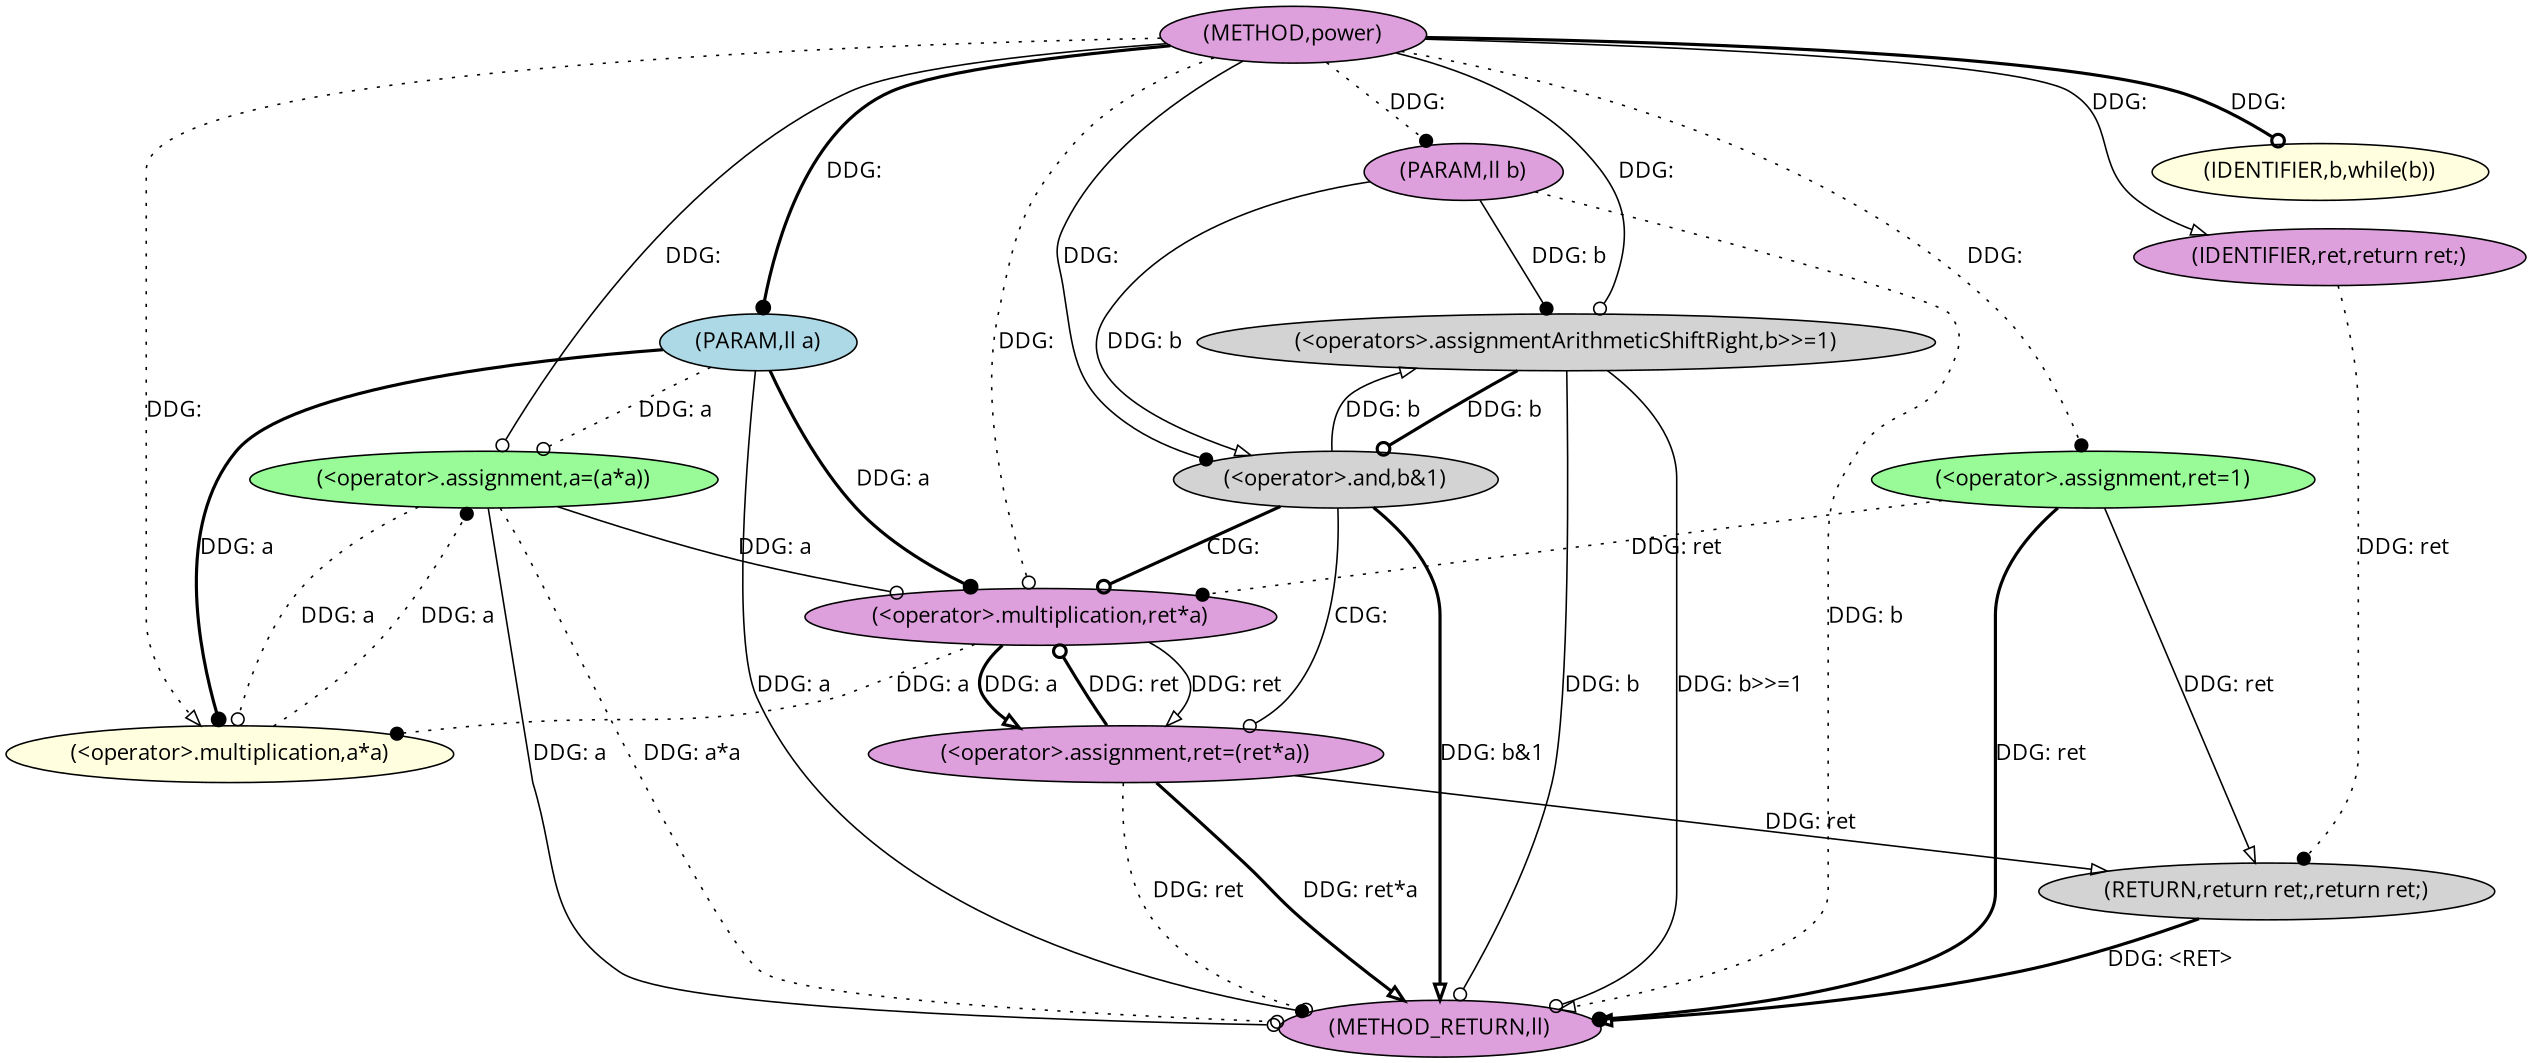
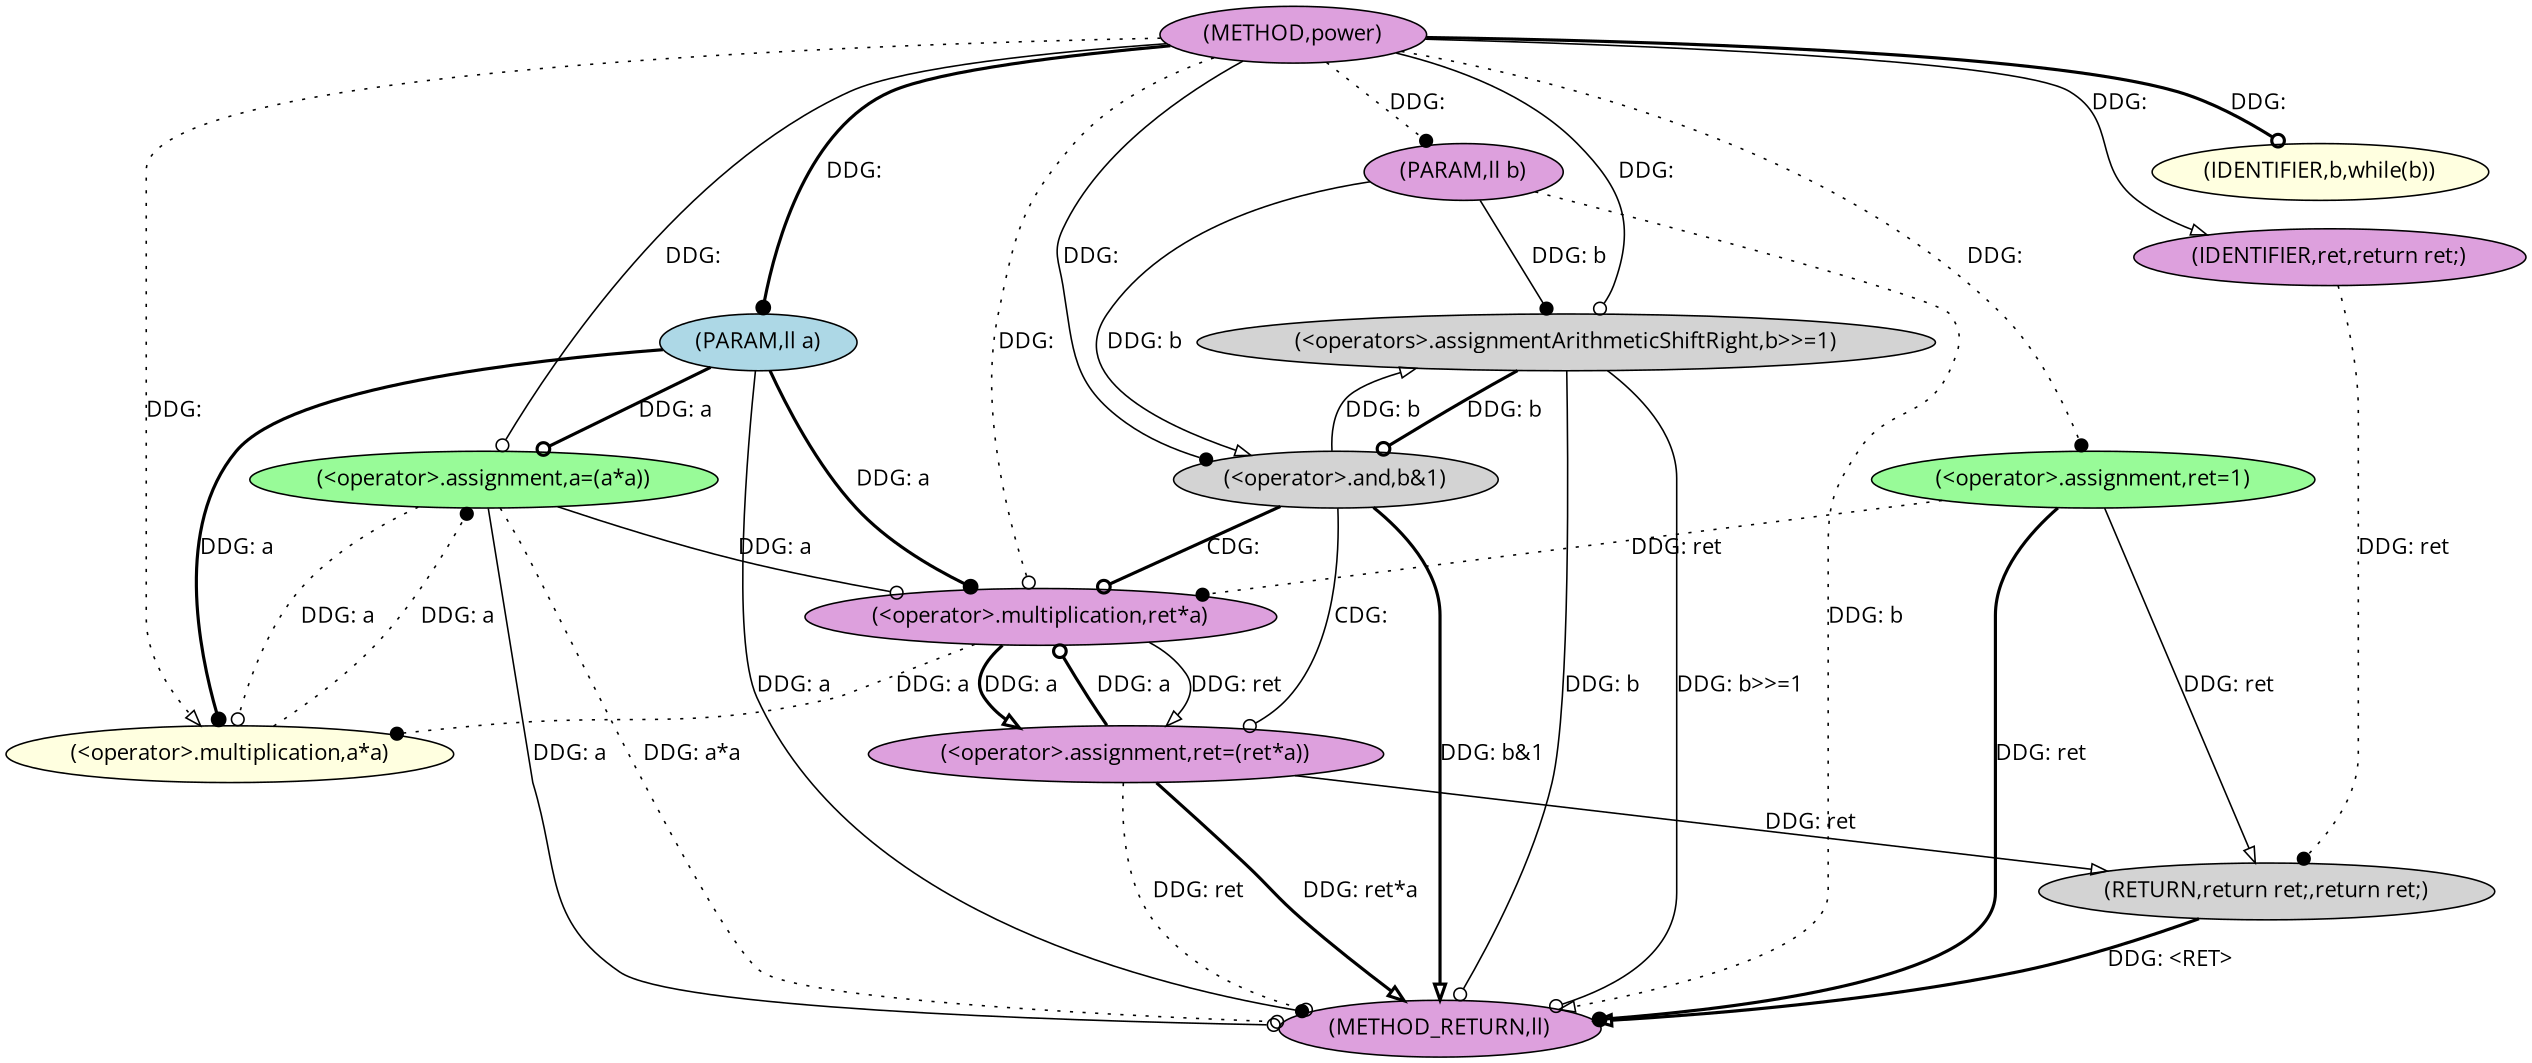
edge "(PARAM,ll a)" -> "(<operator>.assignment,a=(a*a))": style dotted -> bold
edge "(<operator>.assignment,ret=(ret*a))" -> "(<operator>.multiplication,ret*a)": label "DDG: ret" -> "DDG: a"
